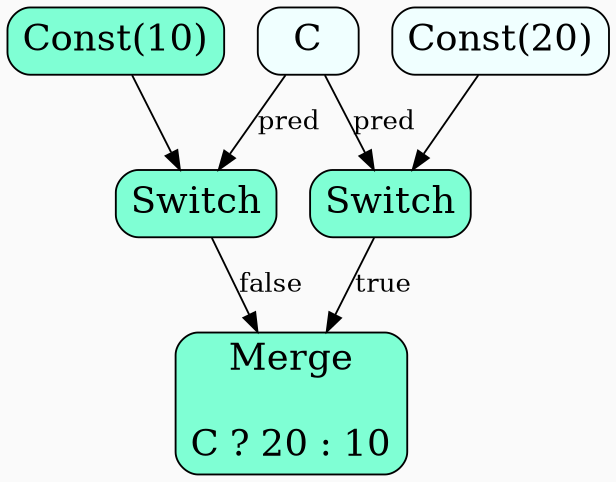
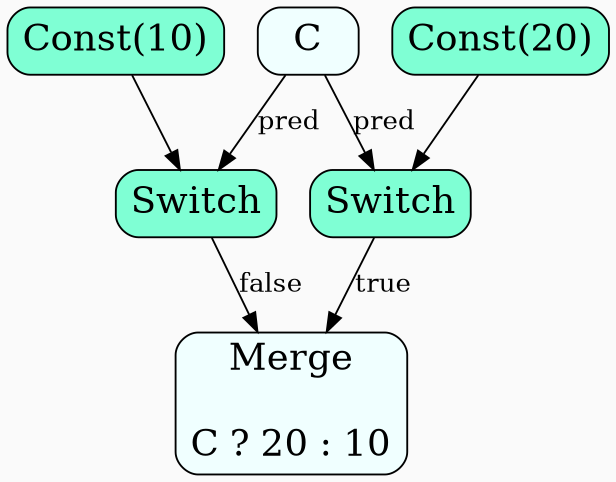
node "Const(20)": fillcolor azure -> aquamarine
node "Merge C ? 20 : 10": fillcolor aquamarine -> azure
